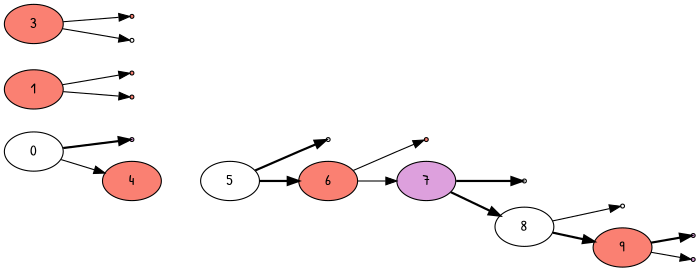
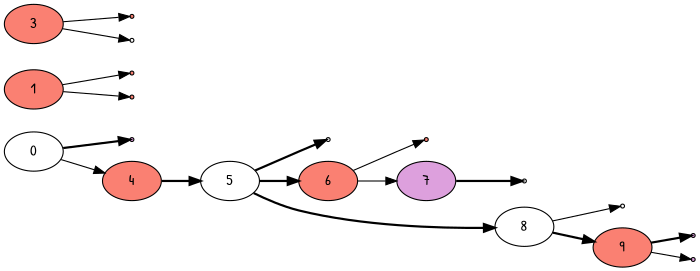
edge "4" -> "5": added
edge "7" -> "8": now "5" -> "8"
